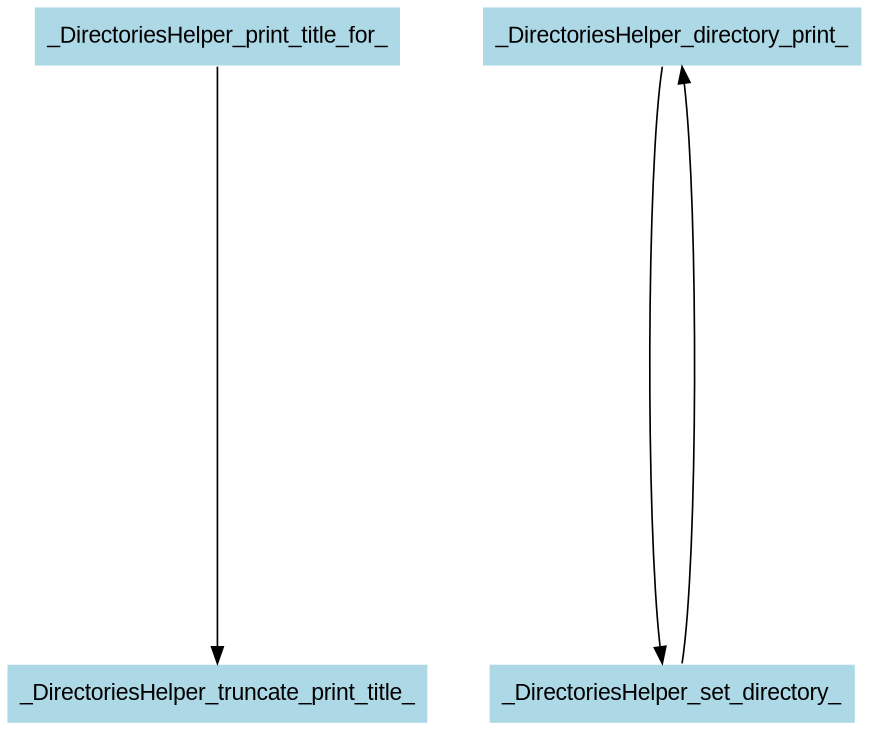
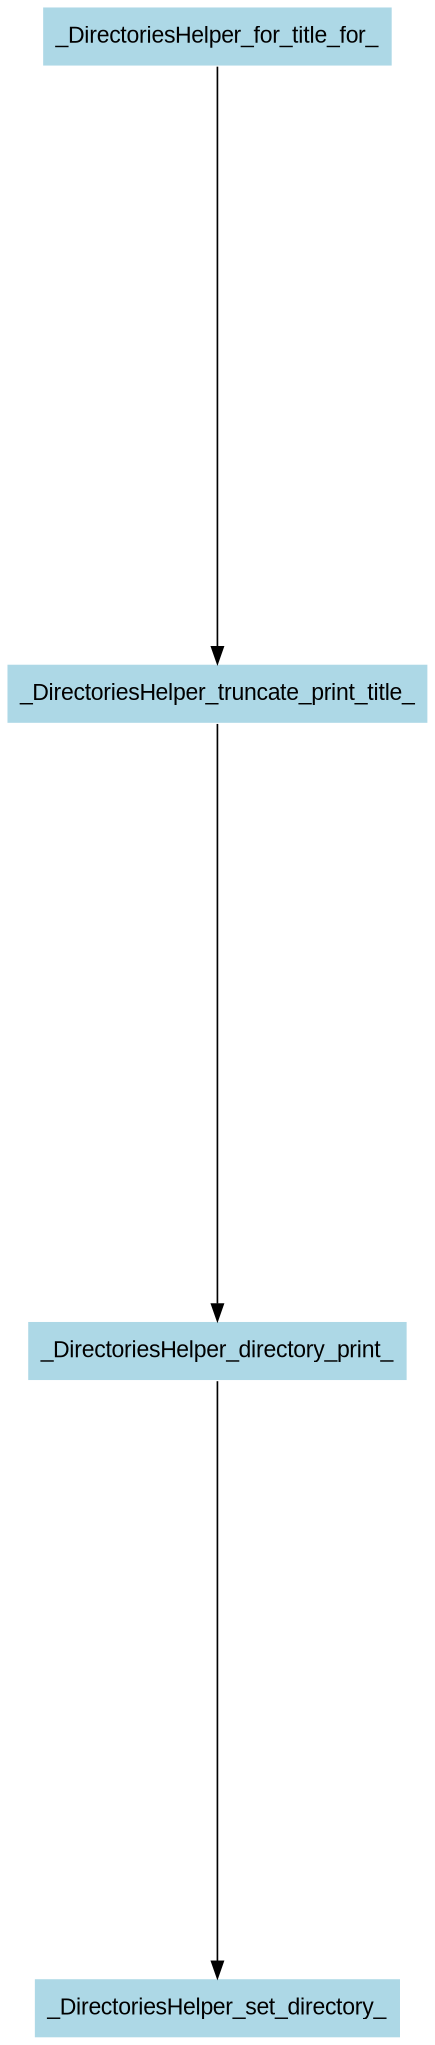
node "_DirectoriesHelper_print_title_for_": label "_DirectoriesHelper_print_title_for_" -> "_DirectoriesHelper_for_title_for_"
edge "_DirectoriesHelper_set_directory_" -> "_DirectoriesHelper_directory_print_": now "_DirectoriesHelper_truncate_print_title_" -> "_DirectoriesHelper_directory_print_"
